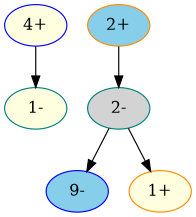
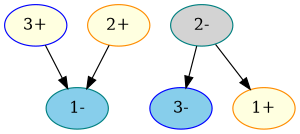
node "4+": label "4+" -> "3+"
node "2+": fillcolor skyblue -> lightyellow
edge "2+" -> "2-": now "2+" -> "1-"
node "1-": fillcolor lightyellow -> skyblue
node "9-": label "9-" -> "3-"
